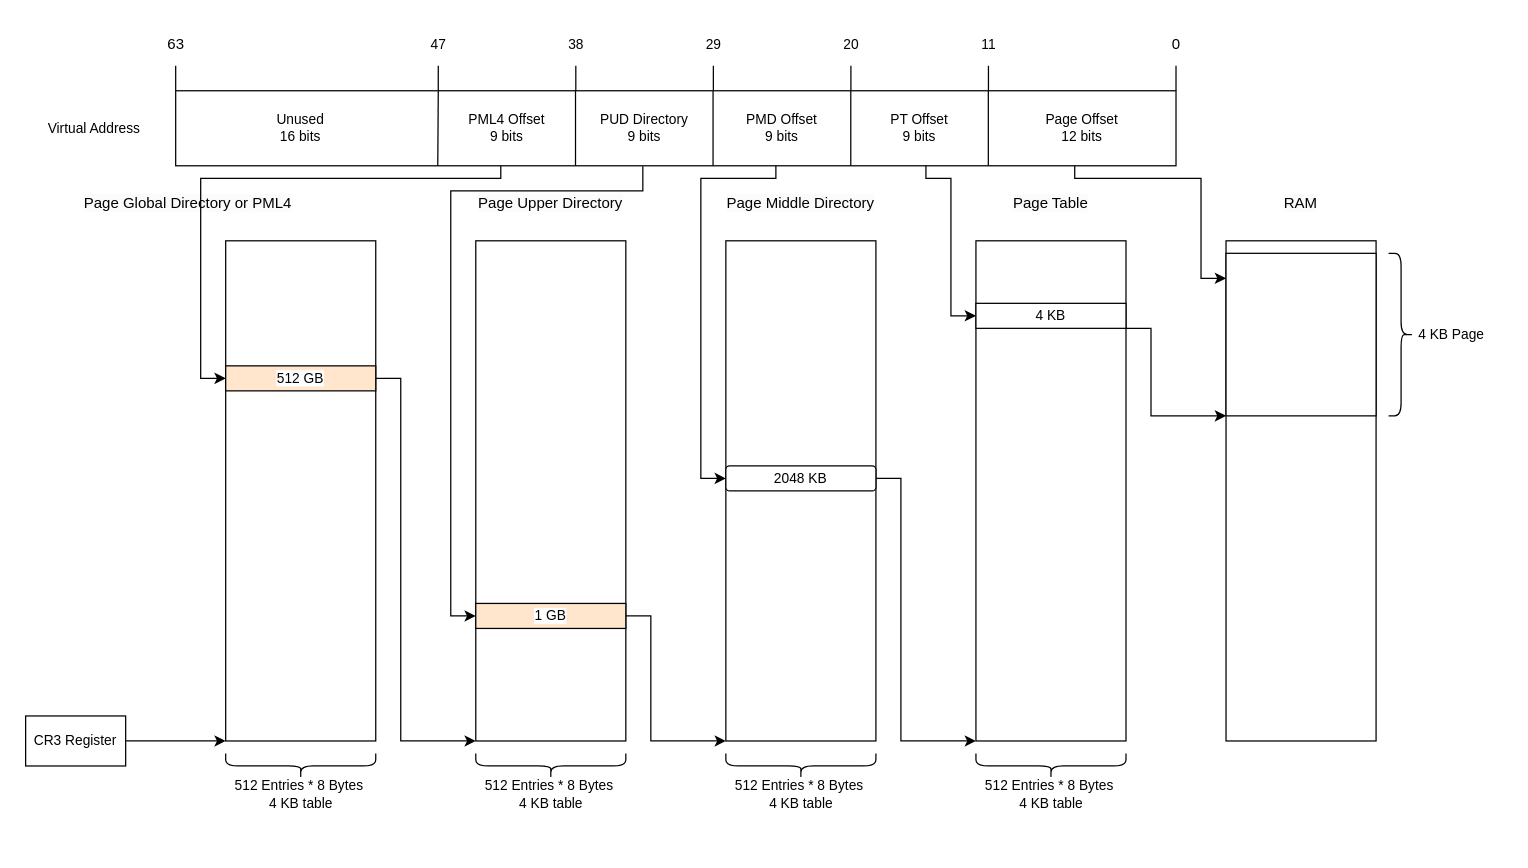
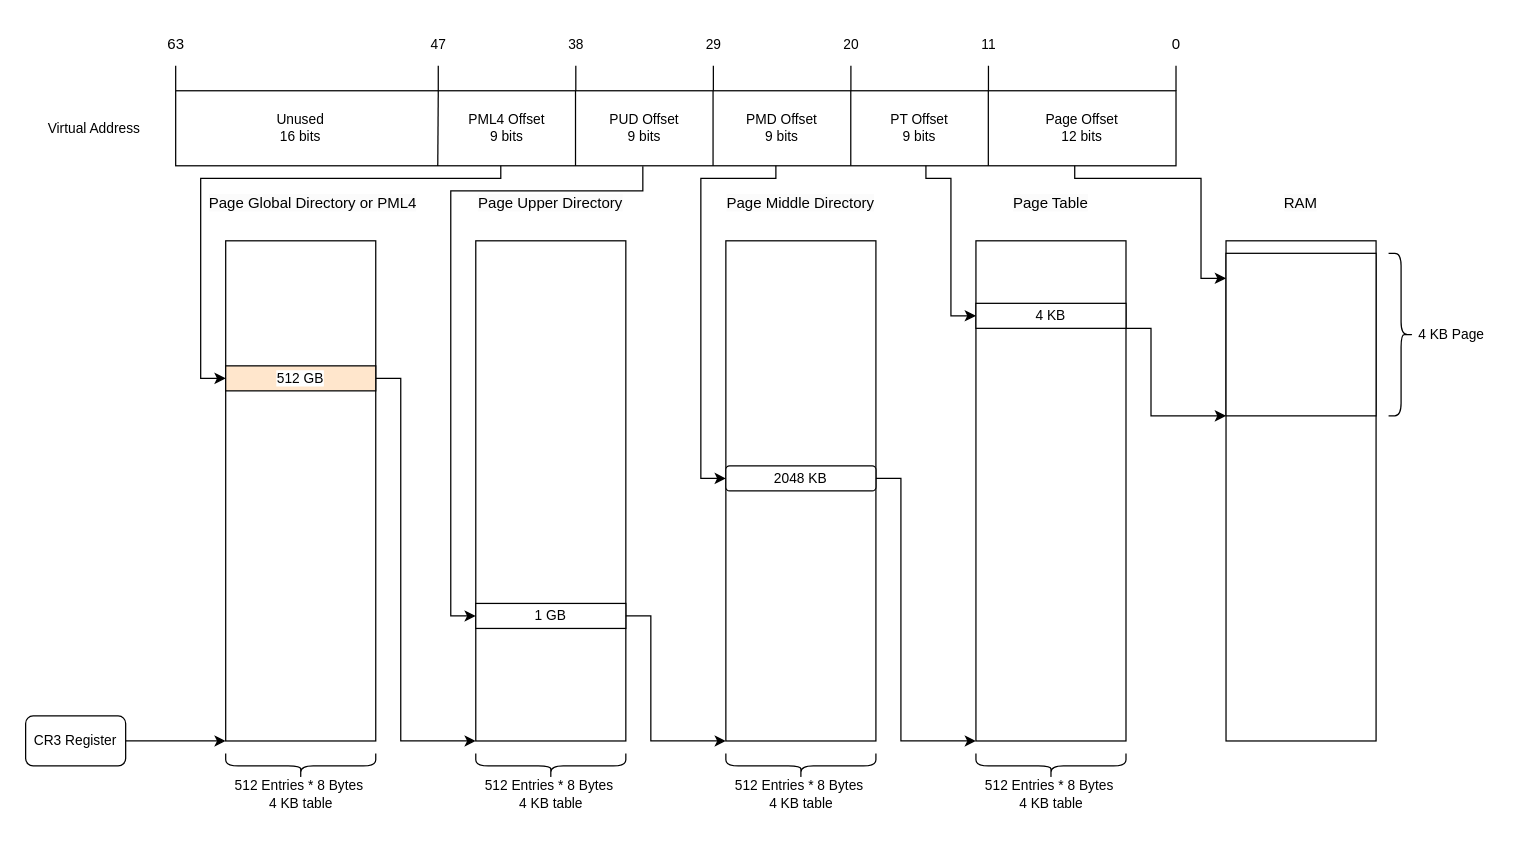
node "PUD Directory 9 bits": label "PUD Directory 9 bits" -> "PUD Offset 9 bits"
node "Page Global Directory or PML4": moved (188, 203) -> (313, 203)
node "1 GB": fillcolor #ffe6cc -> #ffffff
node "CR3 Register": shape rectangle -> rounded rectangle
